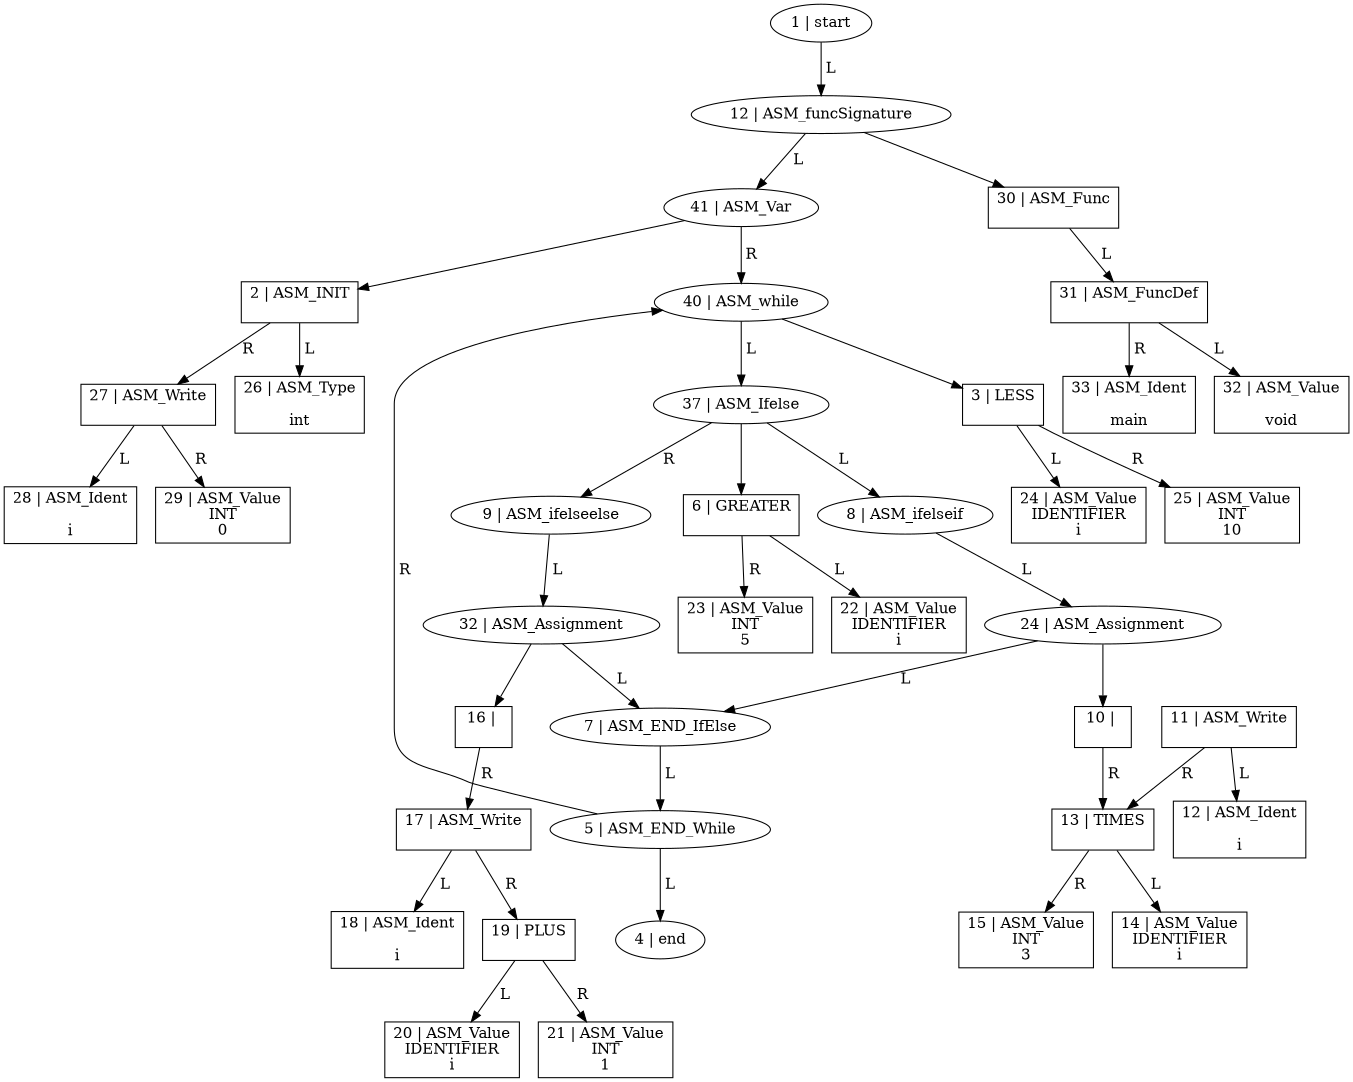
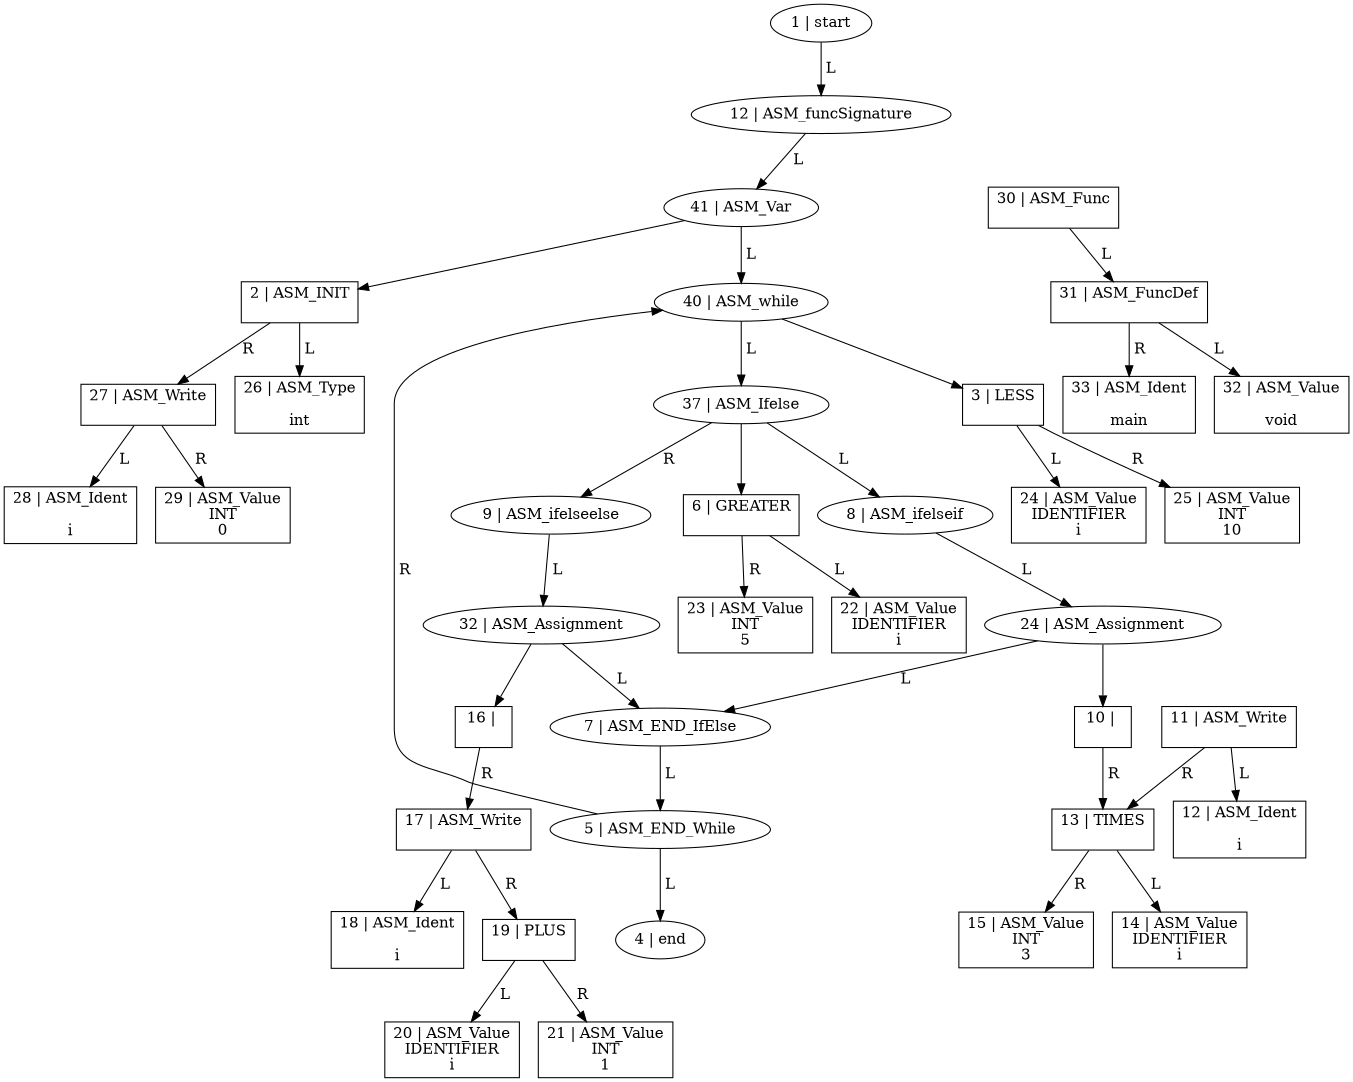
edge "12 | ASM_funcSignature" -> "30 | ASM_Func": removed
edge "41 | ASM_Var" -> "40 | ASM_while": label " R " -> " L "
